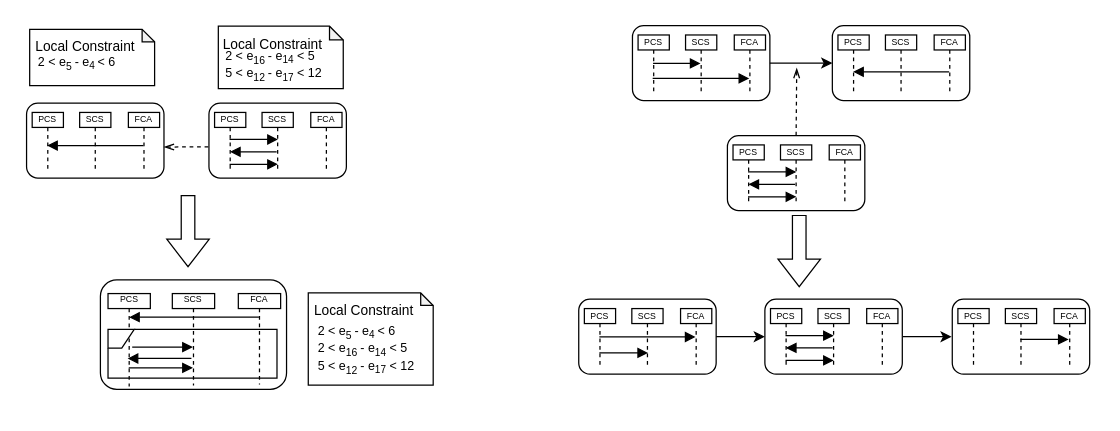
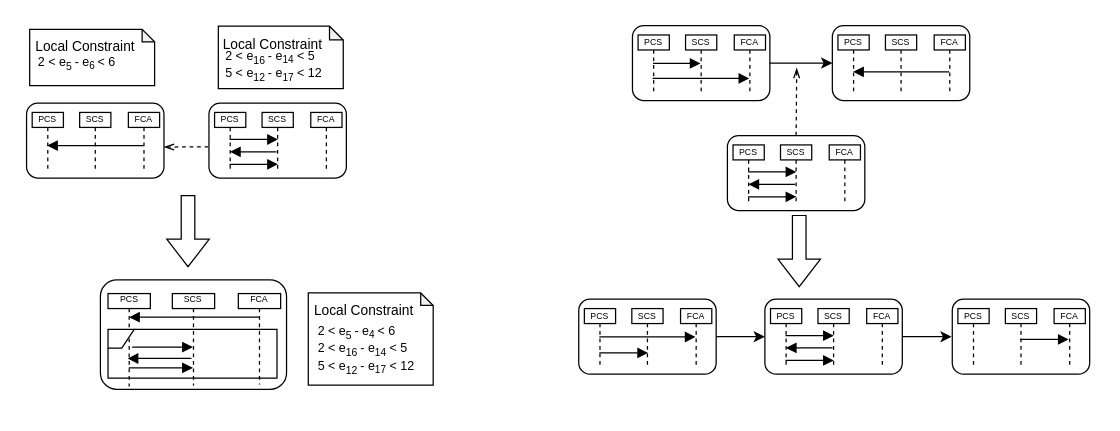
node "2 < e5 - e4 < 6": label "2 < e5 - e4 < 6" -> "2 < e5 - e6 < 6"
